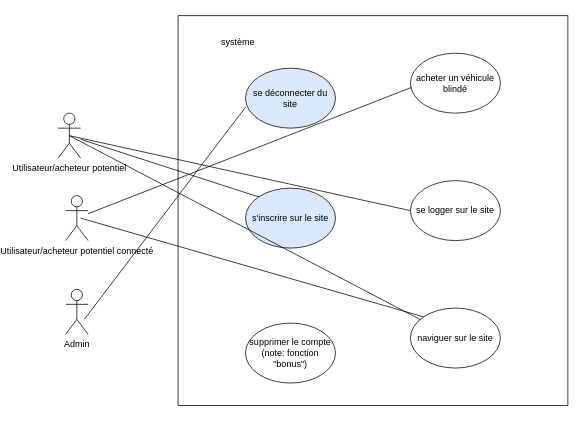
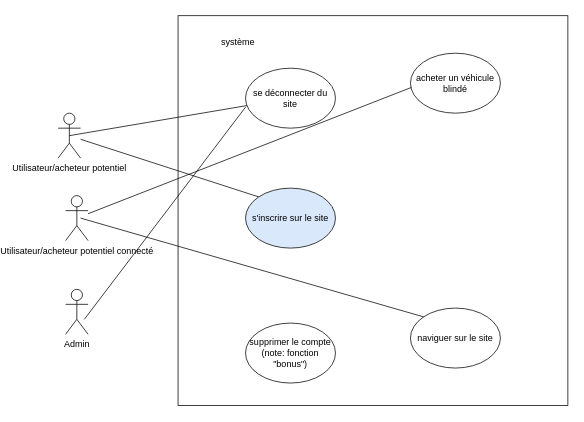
node "se déconnecter du site": fillcolor #dae8fc -> #ffffff
edge "Utilisateur/acheteur potentiel" -- "se logger sur le site": removed
node "se logger sur le site": removed
edge "Utilisateur/acheteur potentiel" -- "naviguer sur le site": now "Utilisateur/acheteur potentiel" -- "se déconnecter du site"
